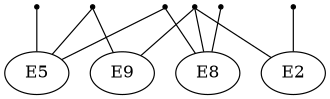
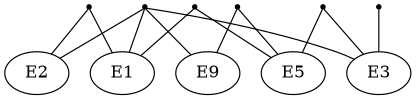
node "E1": added
node "E8": label "E8" -> "E3"
